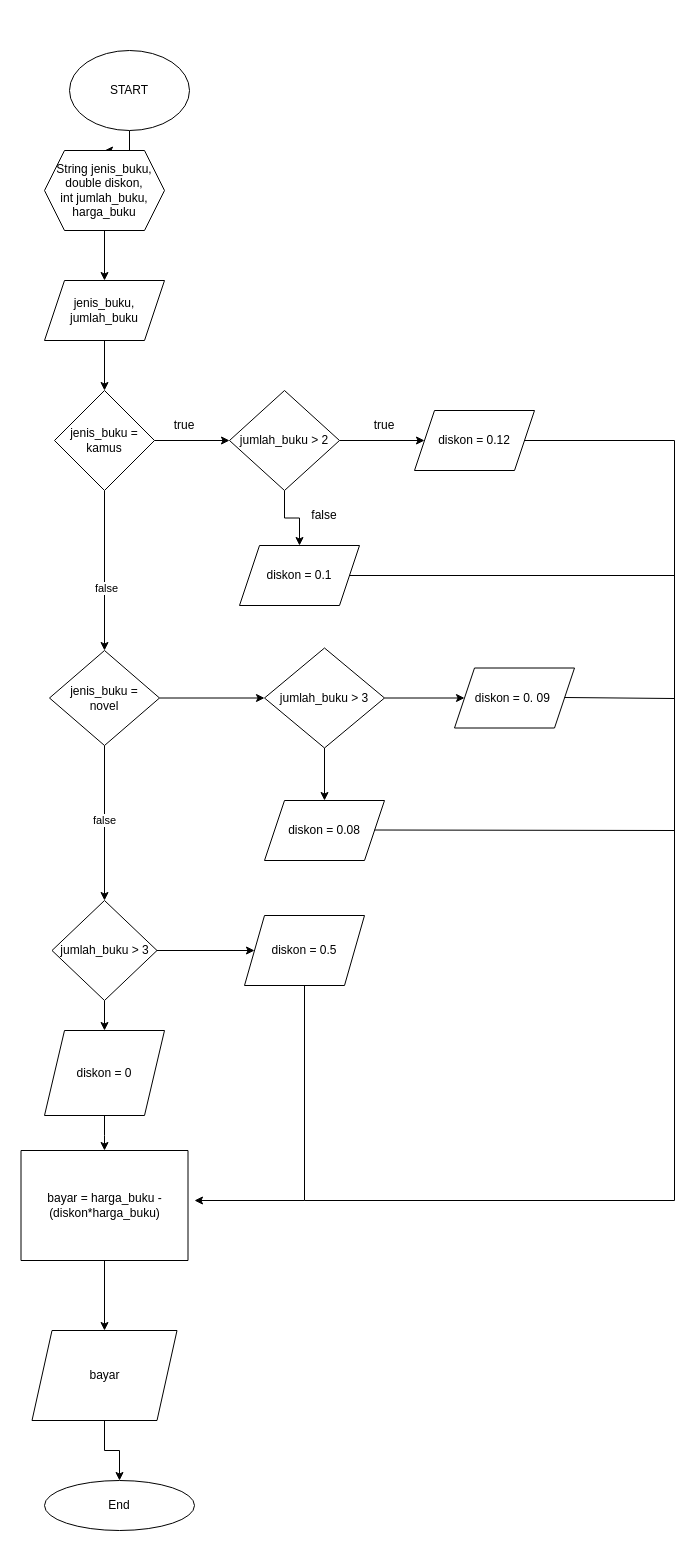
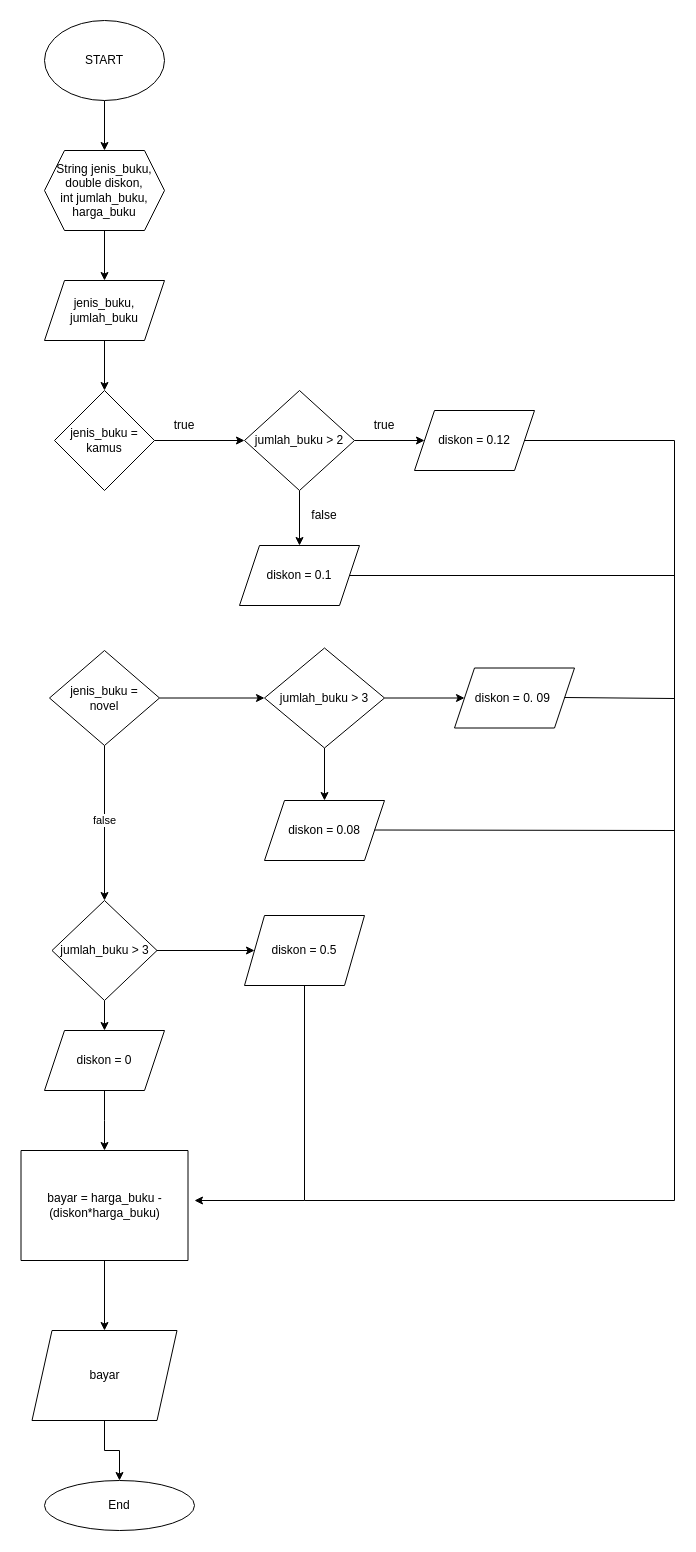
node "START": moved (130, 91) -> (105, 61)
node "jumlah_buku > 2": moved (285, 441) -> (300, 441)
edge "jenis_buku = kamus" -> "jenis_buku = novel": removed, label "false"
node "diskon = 0": size 120x85 -> 120x60
